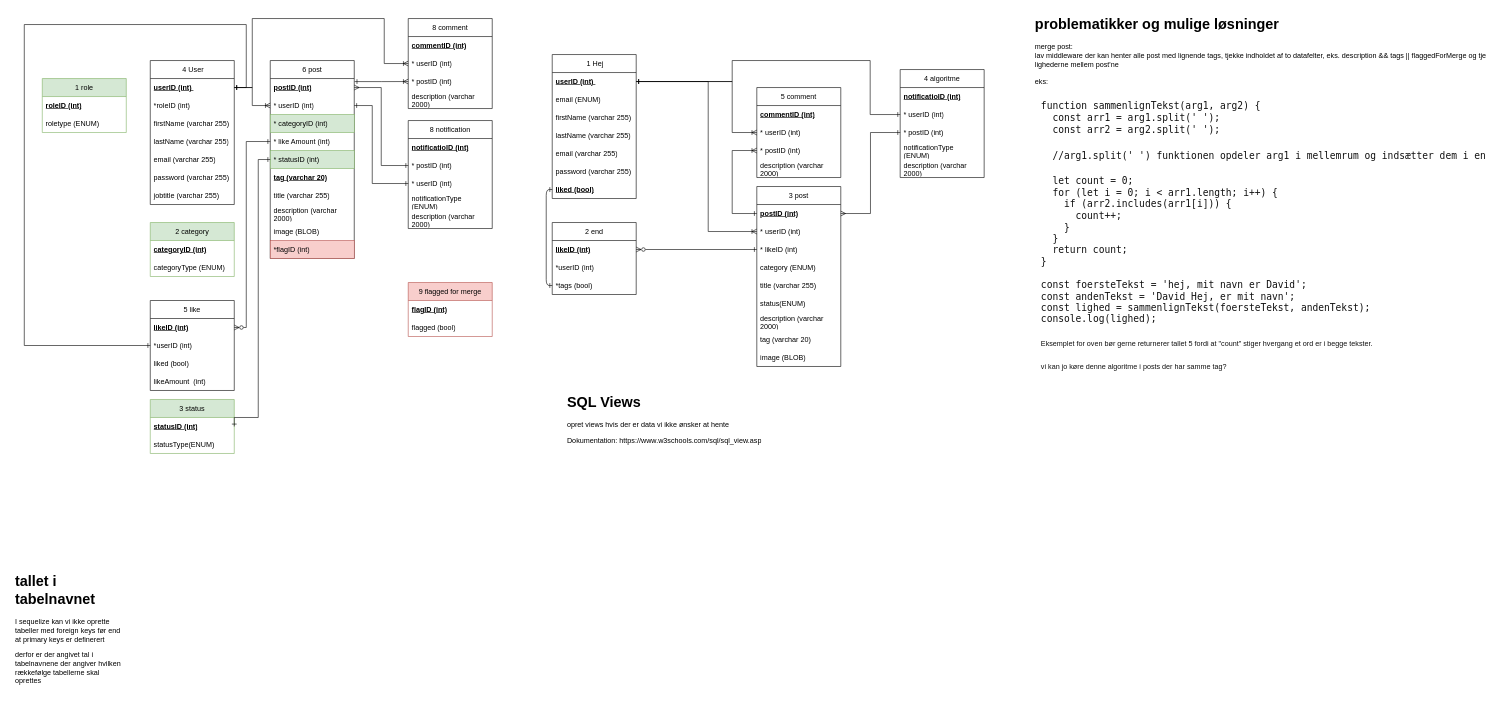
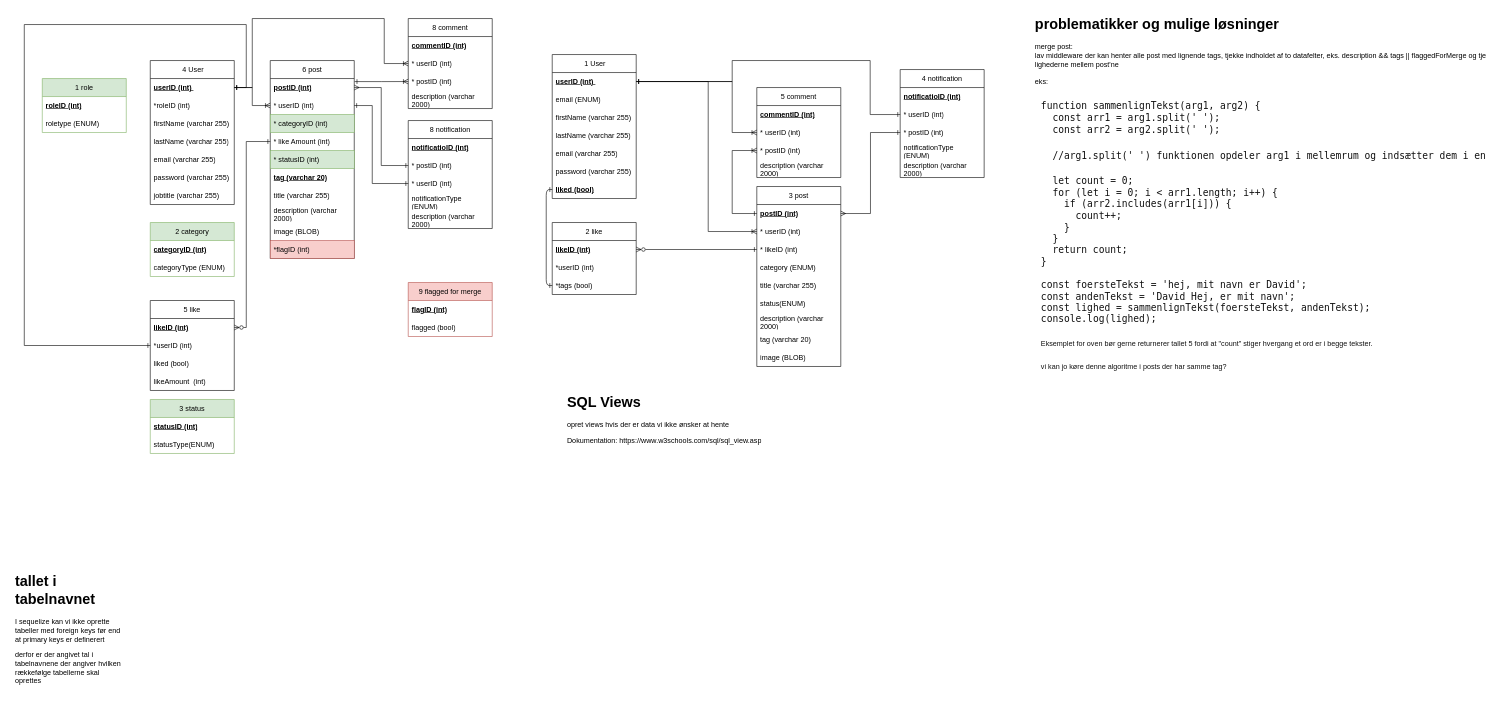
node "1 Hej": label "1 Hej" -> "1 User"
node "4 algoritme": label "4 algoritme" -> "4 notification"
node "2 end": label "2 end" -> "2 like"
edge "* statusID (int)" -- "statusID (int)": removed
